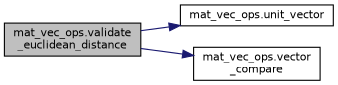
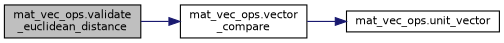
edge "mat_vec_ops.validate _euclidean_distance" -> "mat_vec_ops.unit_vector": now "mat_vec_ops.vector _compare" -> "mat_vec_ops.unit_vector"
